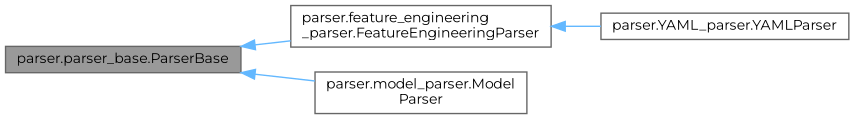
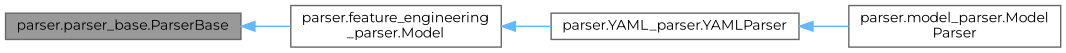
node "parser.feature_engineering _parser.FeatureEngineeringParser": label "parser.feature_engineering _parser.FeatureEngineeringParser" -> "parser.feature_engineering _parser.Model"
edge "parser.model_parser.Model Parser" -> "parser.parser_base.ParserBase": now "parser.model_parser.Model Parser" -> "parser.YAML_parser.YAMLParser"
